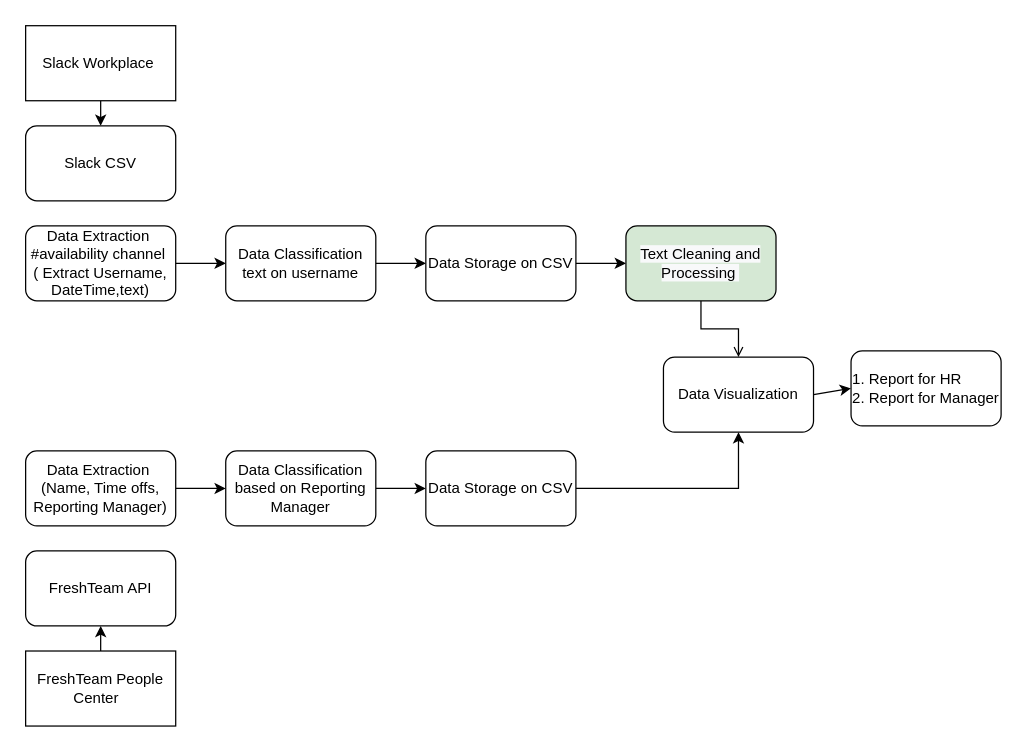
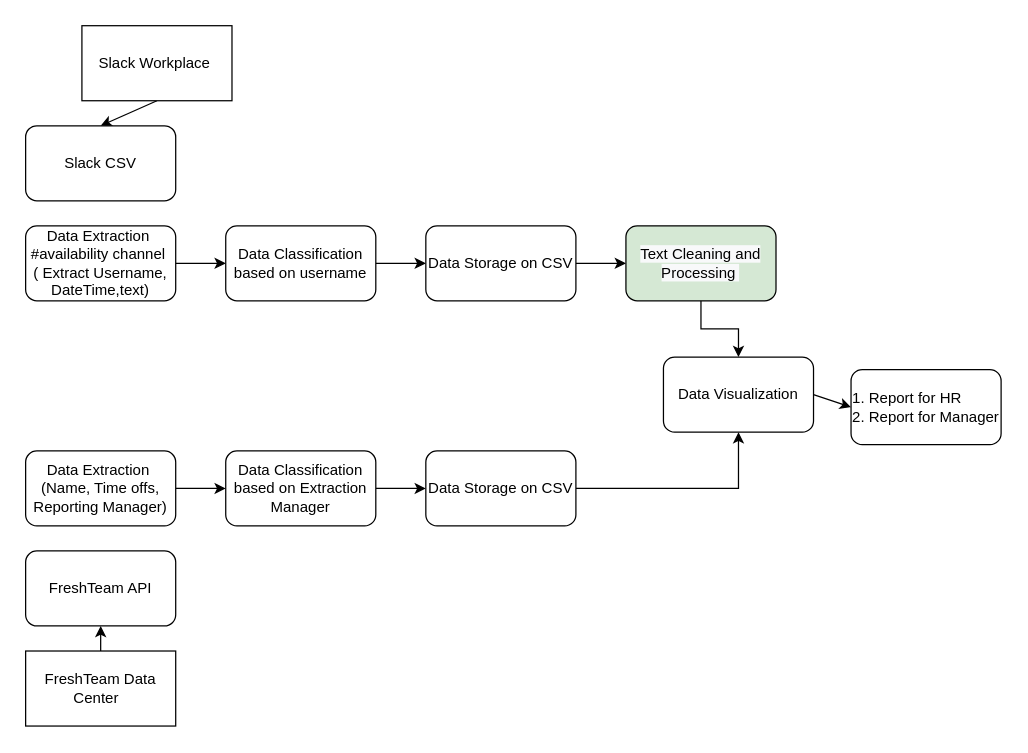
node "Slack Workplace": moved (101, 63) -> (157, 63)
node "Data Classification text on username": label "Data Classification text on username" -> "Data Classification based on username"
edge "Text Cleaning and Processing" -> "Data Visualization": arrowhead open -> classic
node "1. Report for HR 2. Report for Manager": moved (926, 388) -> (926, 407)
node "Data Classification based on Reporting Manager": label "Data Classification based on Reporting Manager" -> "Data Classification based on Extraction Manager"
node "FreshTeam People Center": label "FreshTeam People Center" -> "FreshTeam Data Center"
